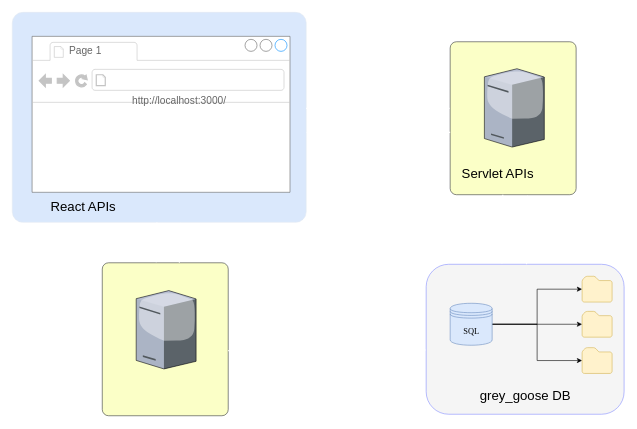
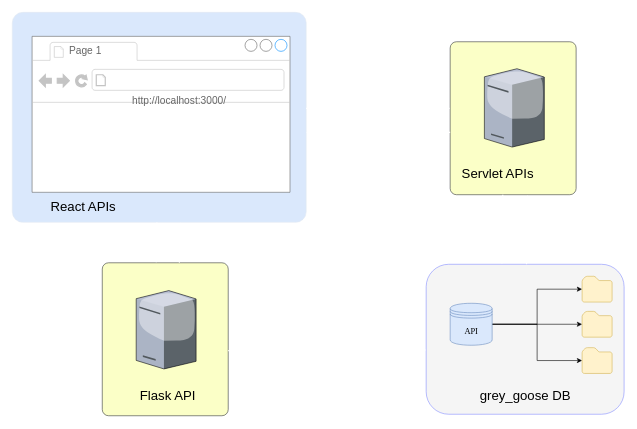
node "SQL": label "SQL" -> "API"
node "Flask API": added
